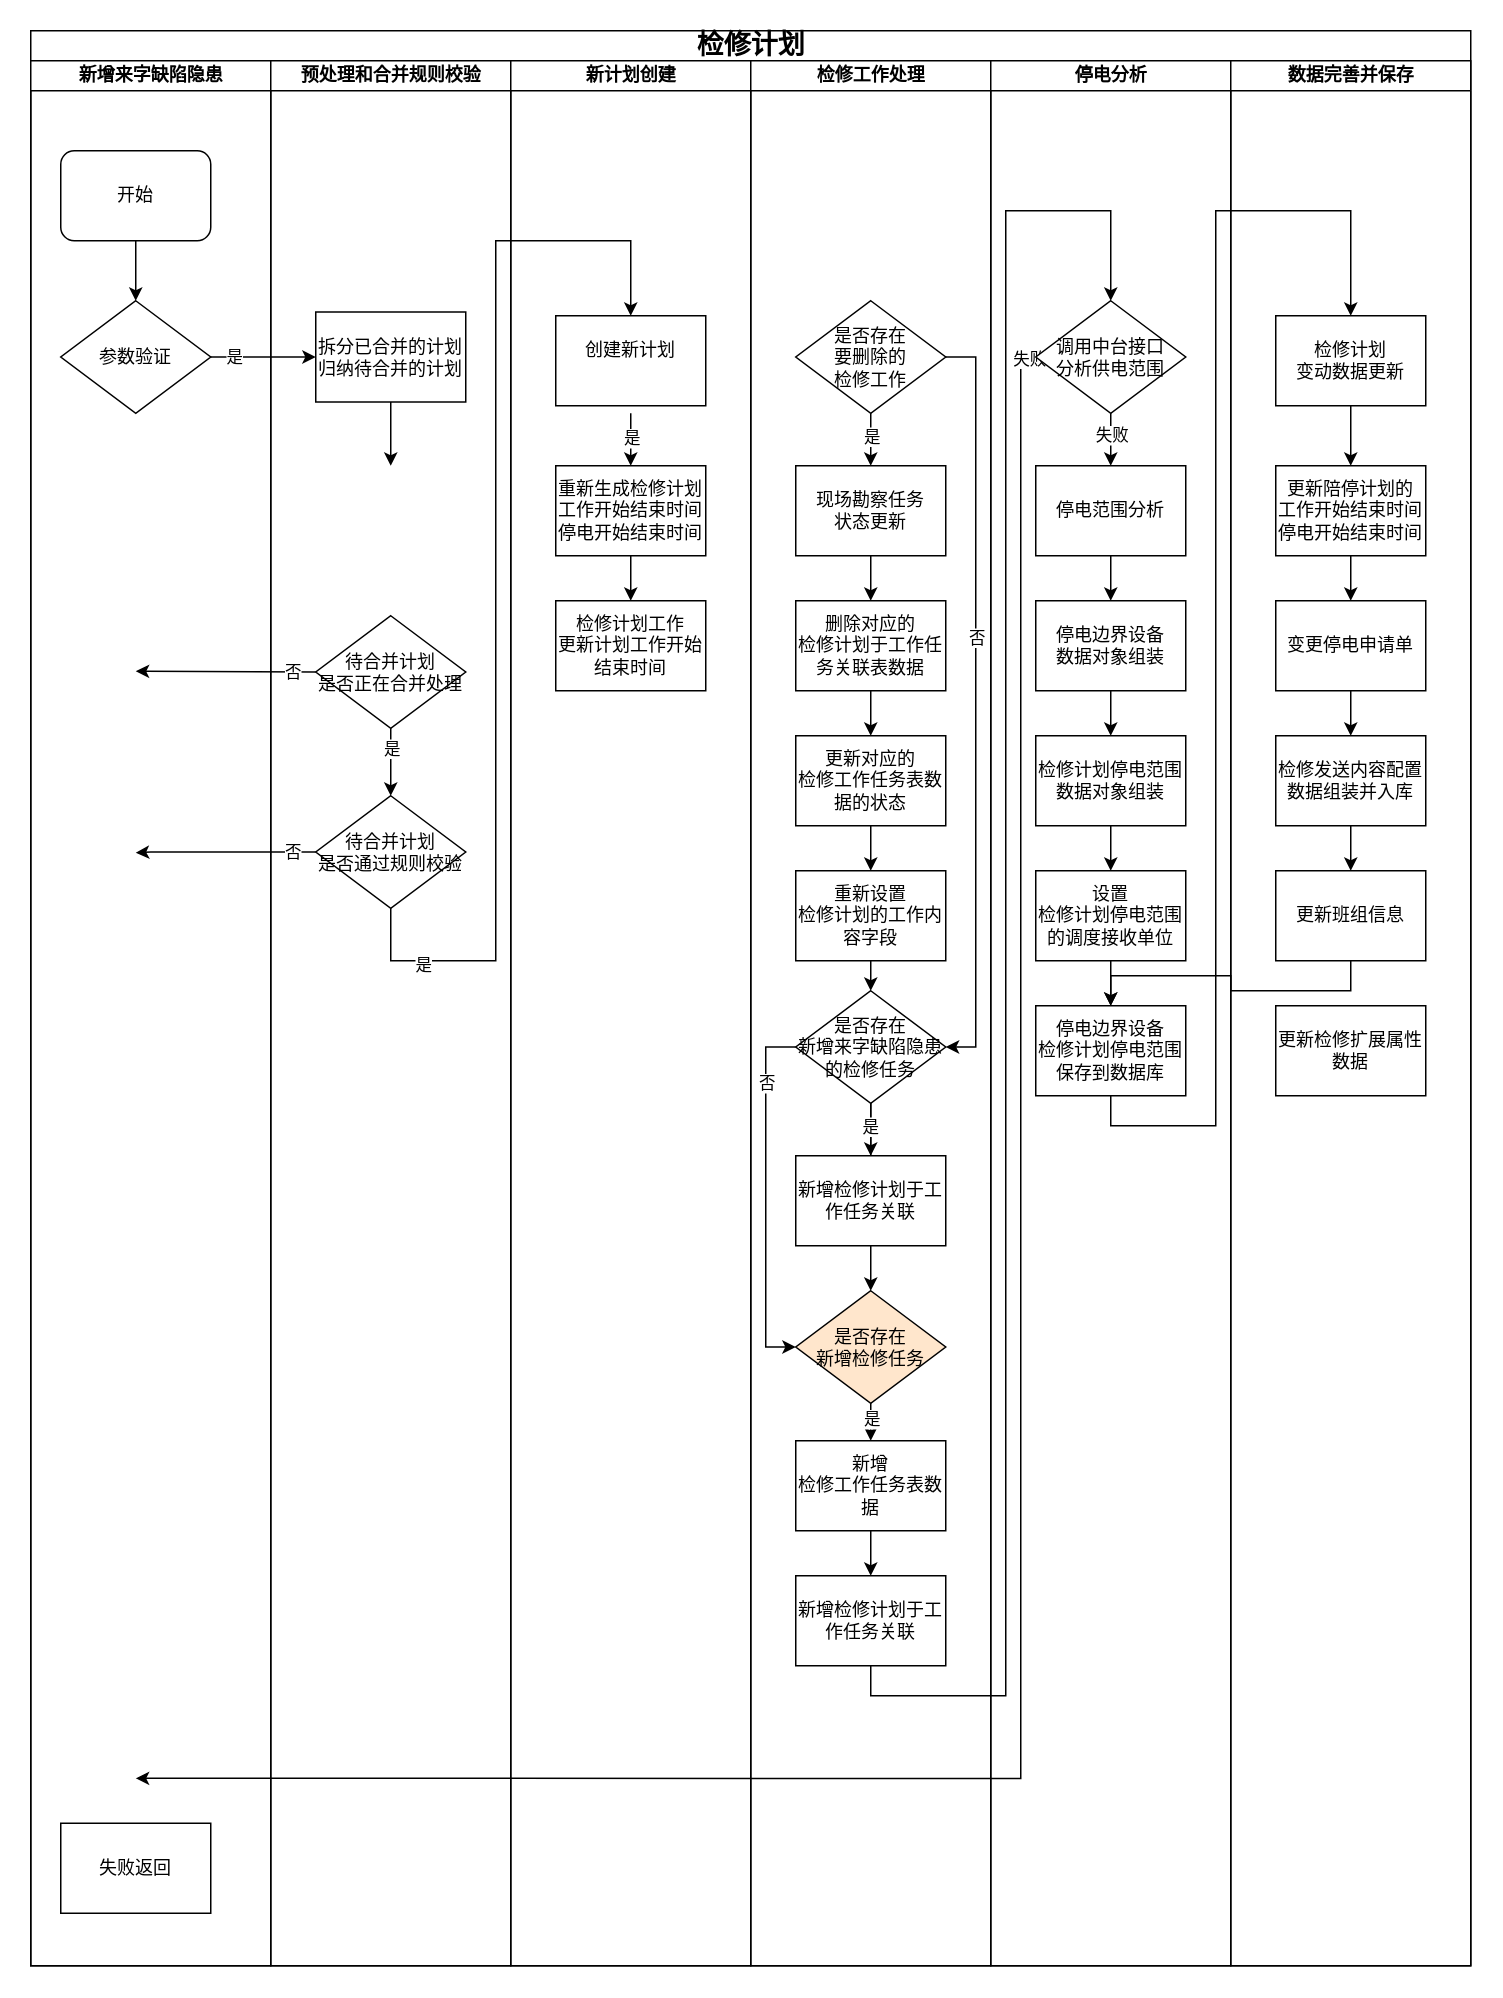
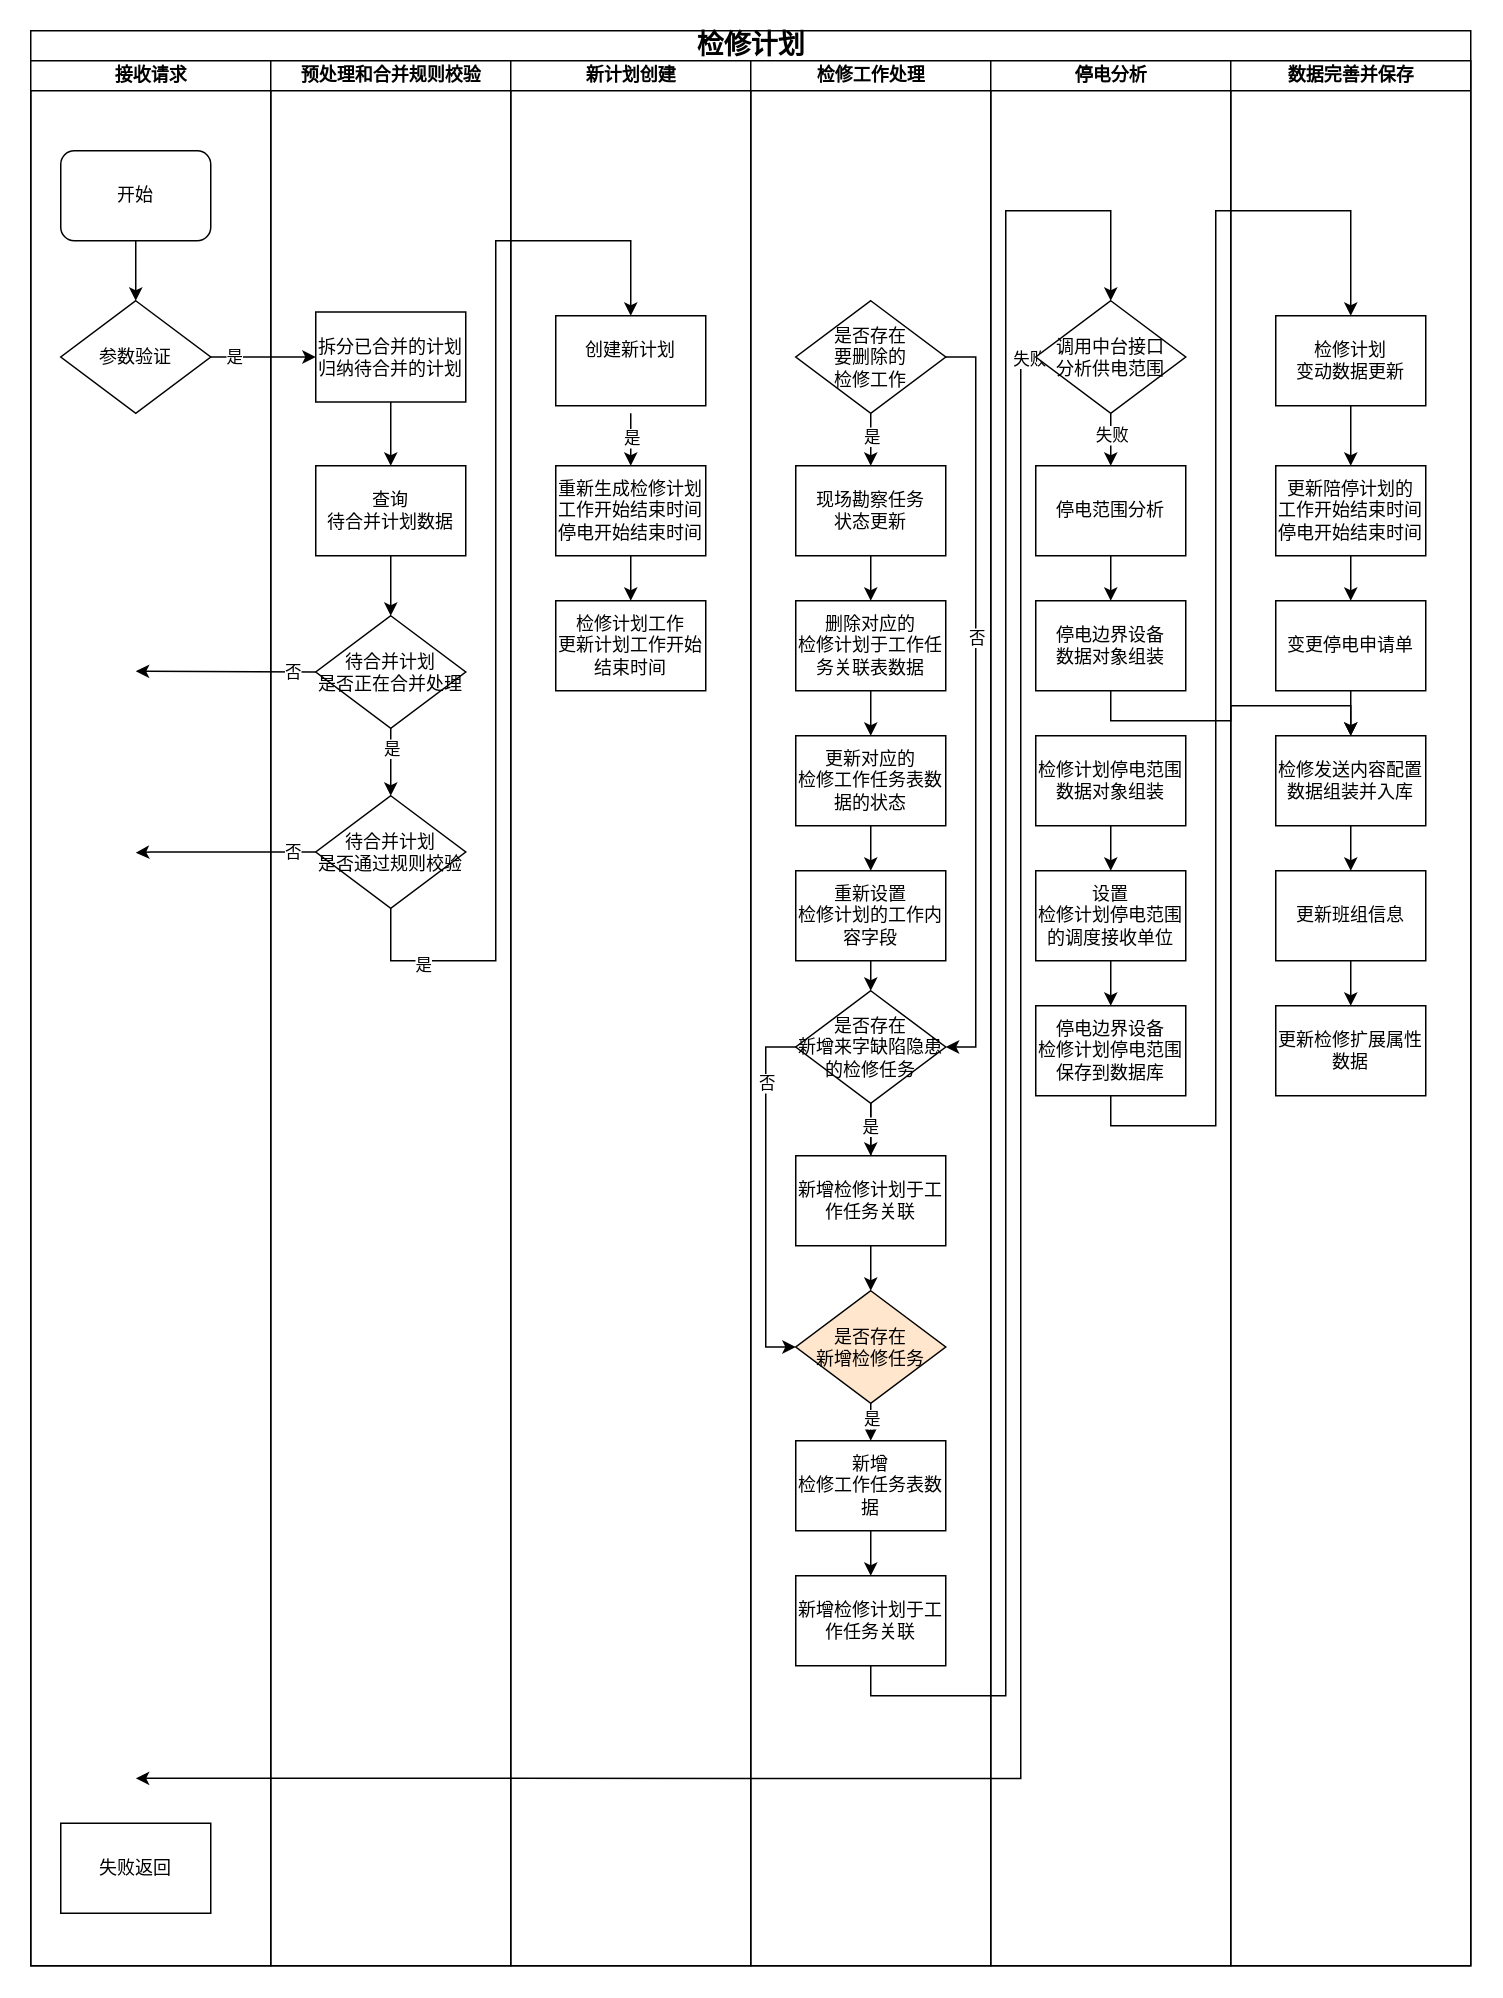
node "新增来字缺陷隐患": label "新增来字缺陷隐患" -> "接收请求"
node "查询 待合并计划数据": added
edge "查询 待合并计划数据" -> "待合并计划 是否正在合并处理": added
edge "停电边界设备 数据对象组装" -> "检修计划停电范围 数据对象组装": now "停电边界设备 数据对象组装" -> "检修发送内容配置 数据组装并入库"
edge "更新班组信息" -> "停电边界设备 检修计划停电范围 保存到数据库": now "更新班组信息" -> "更新检修扩展属性 数据"
